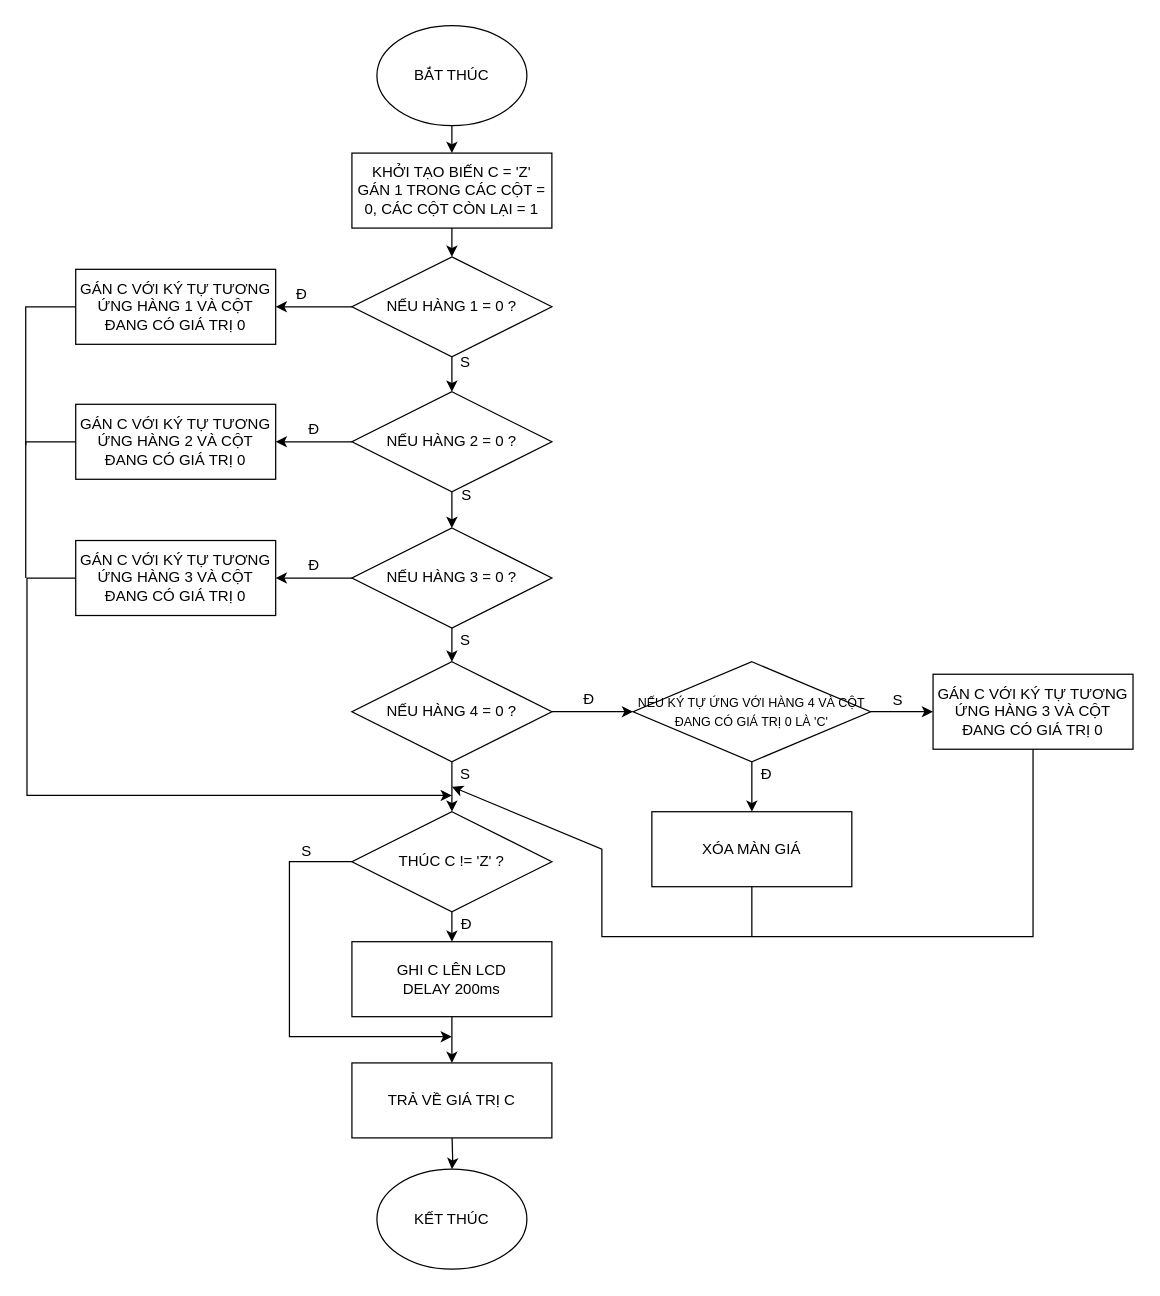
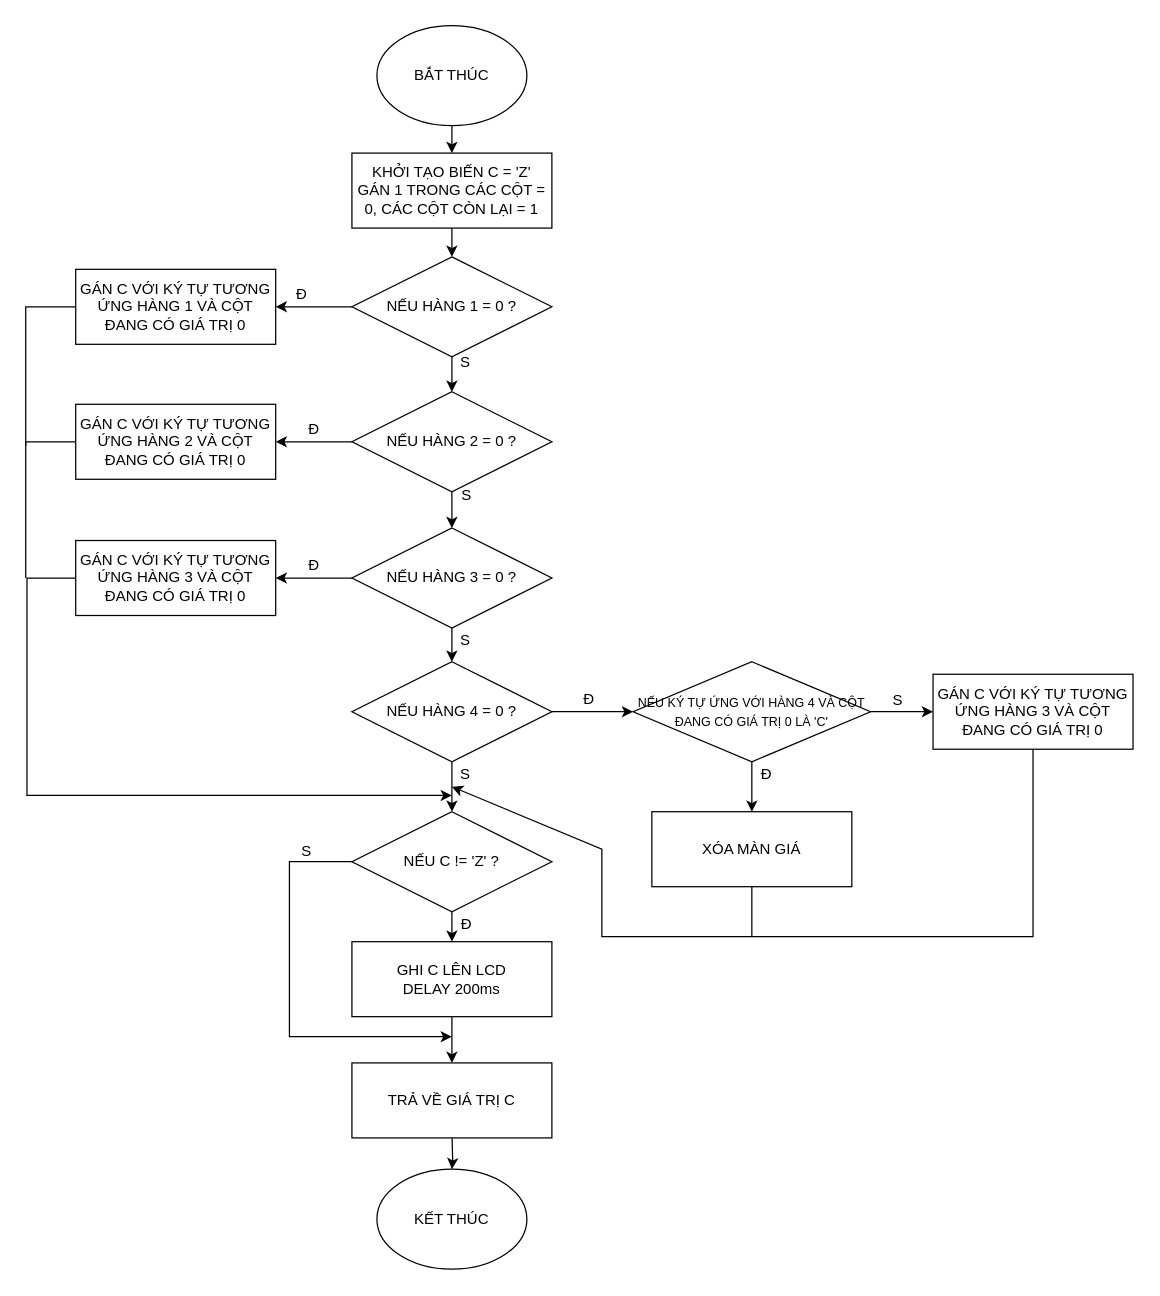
node "THÚC C != 'Z' ?": label "THÚC C != 'Z' ?" -> "NẾU C != 'Z' ?"
